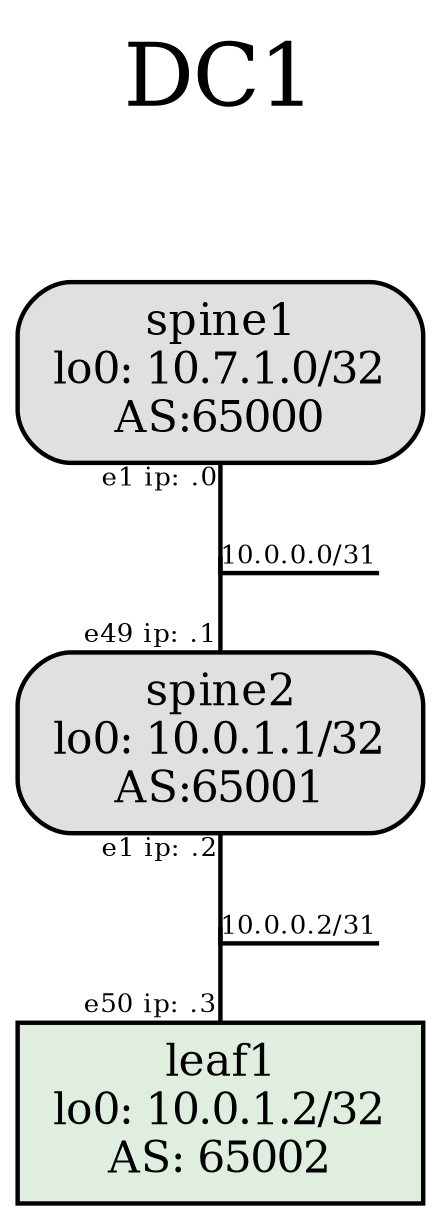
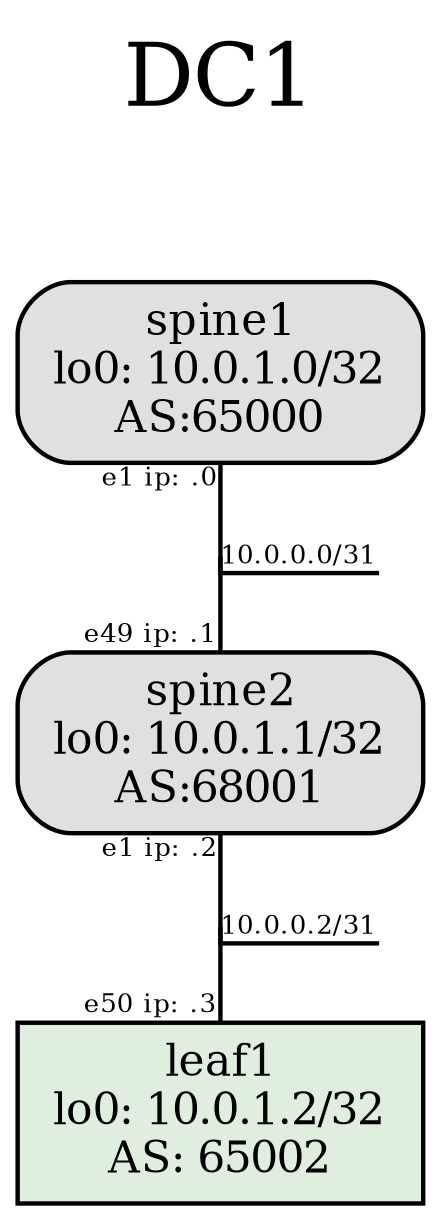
node "spine1 lo0: 10.7.1.0/32 AS:65000": label "spine1 lo0: 10.7.1.0/32 AS:65000" -> "spine1 lo0: 10.0.1.0/32 AS:65000"
node "spine2 lo0: 10.0.1.1/32 AS:65001": label "spine2 lo0: 10.0.1.1/32 AS:65001" -> "spine2 lo0: 10.0.1.1/32 AS:68001"
